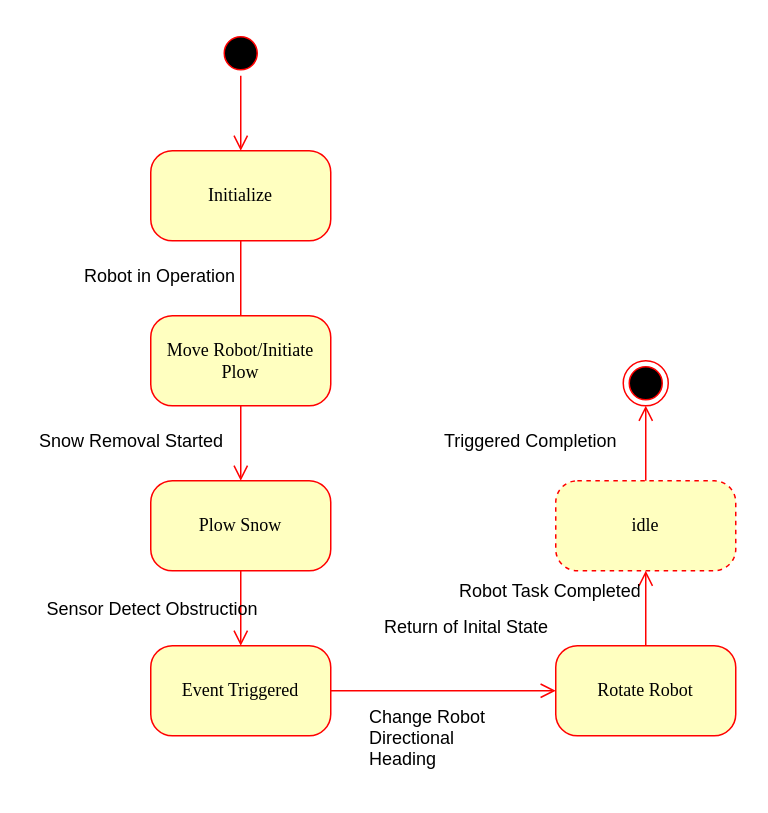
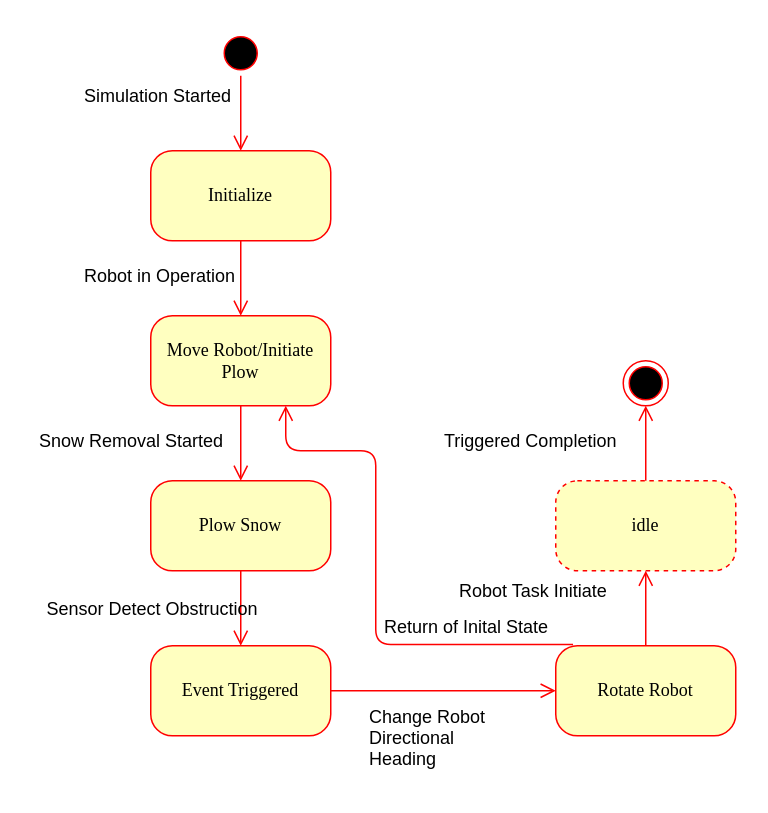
node "Simulation Started": added
edge "Initialize" -- "Move Robot/Initiate Plow": arrowhead none -> open
edge "Rotate Robot" -> "Move Robot/Initiate Plow": added
node "Robot Task Completed": label "Robot Task Completed" -> "Robot Task Initiate"
